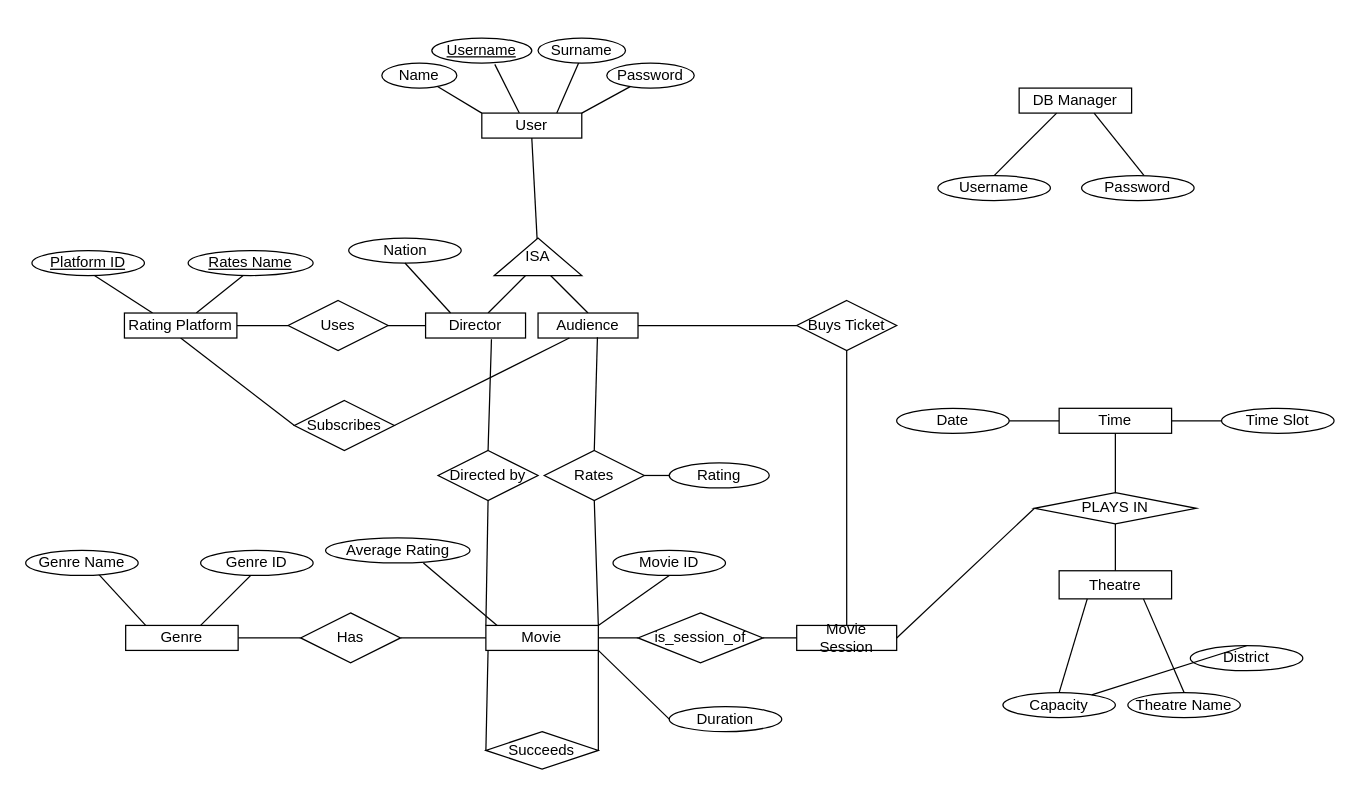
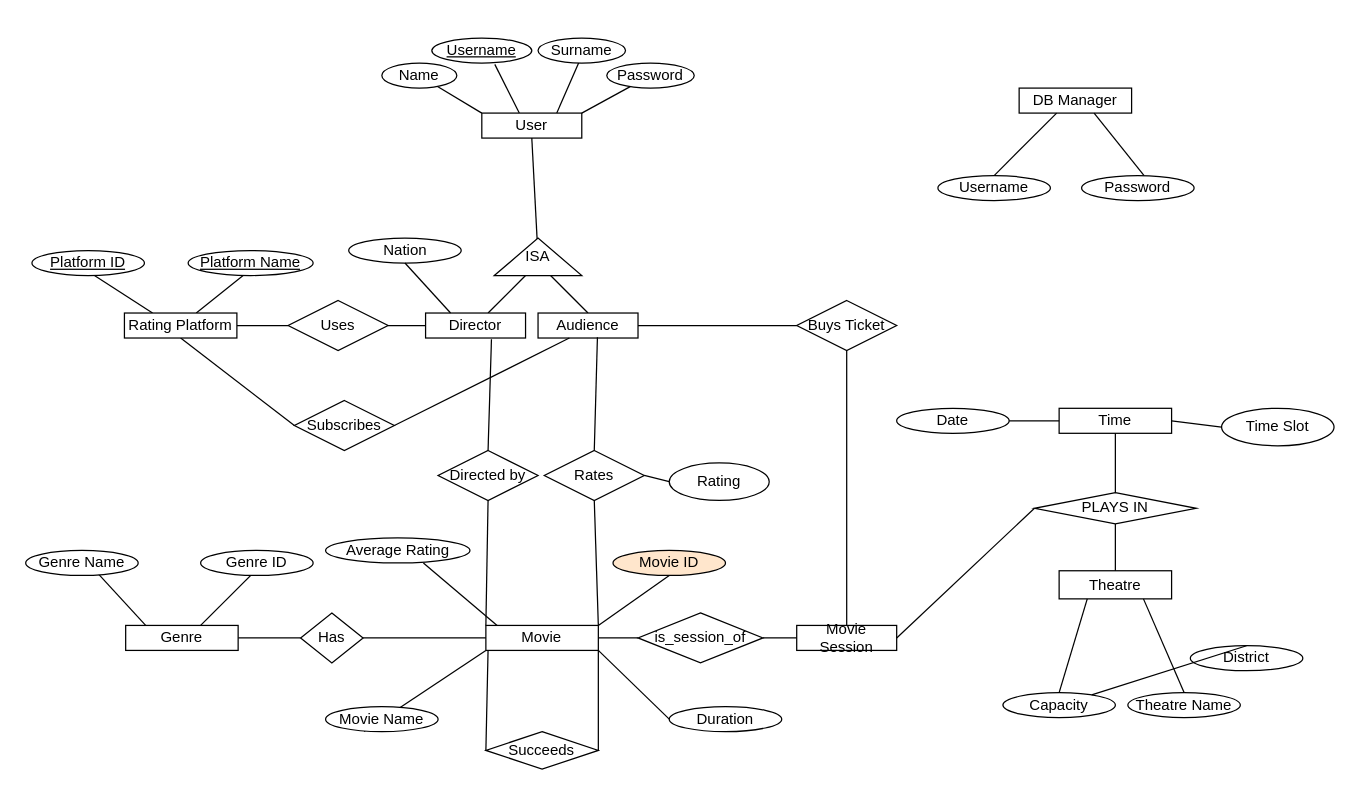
node "Rates Name": label "Rates Name" -> "Platform Name"
node "Time Slot": size 113x25 -> 113x38
node "Rating": size 100x25 -> 100x38
node "Movie ID": fillcolor #ffffff -> #ffe6cc
node "Has": size 100x50 -> 63x50
edge "Movie" -- "Movie Name": added
node "Movie Name": added
